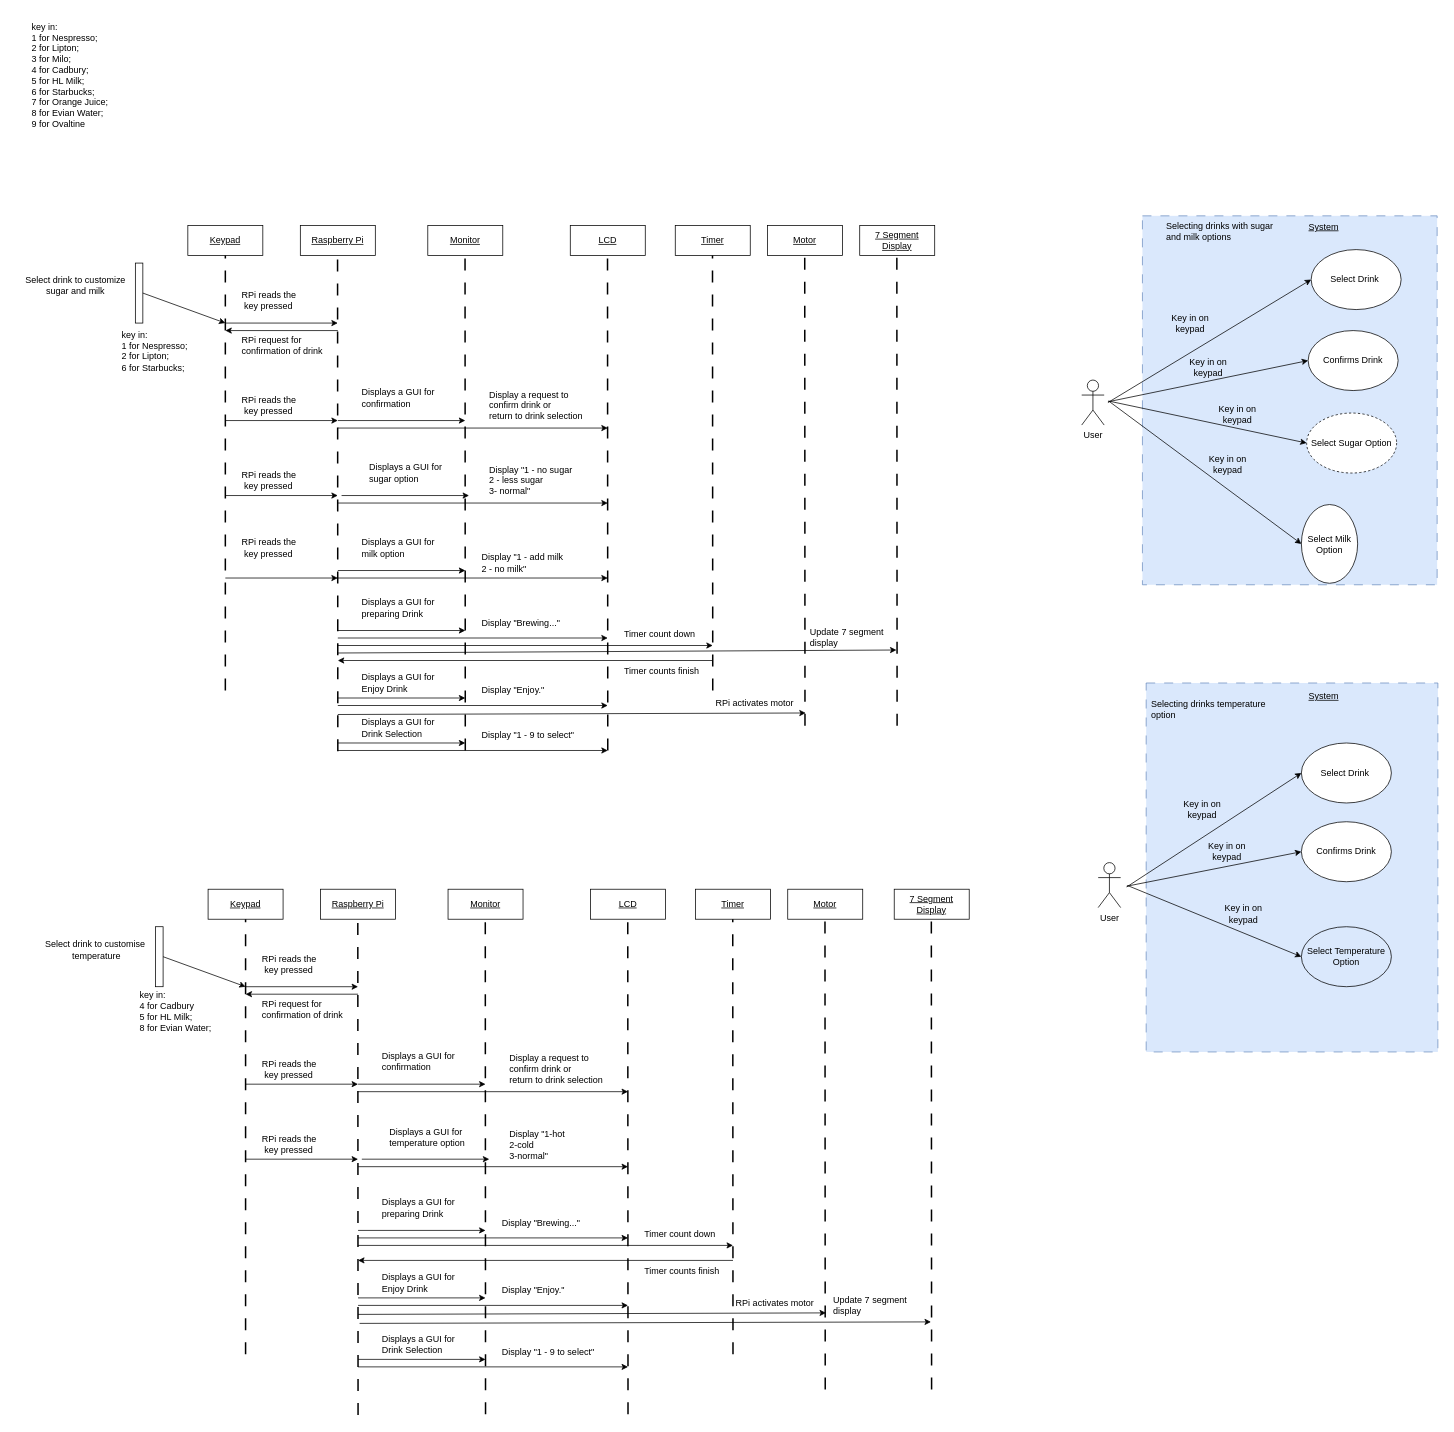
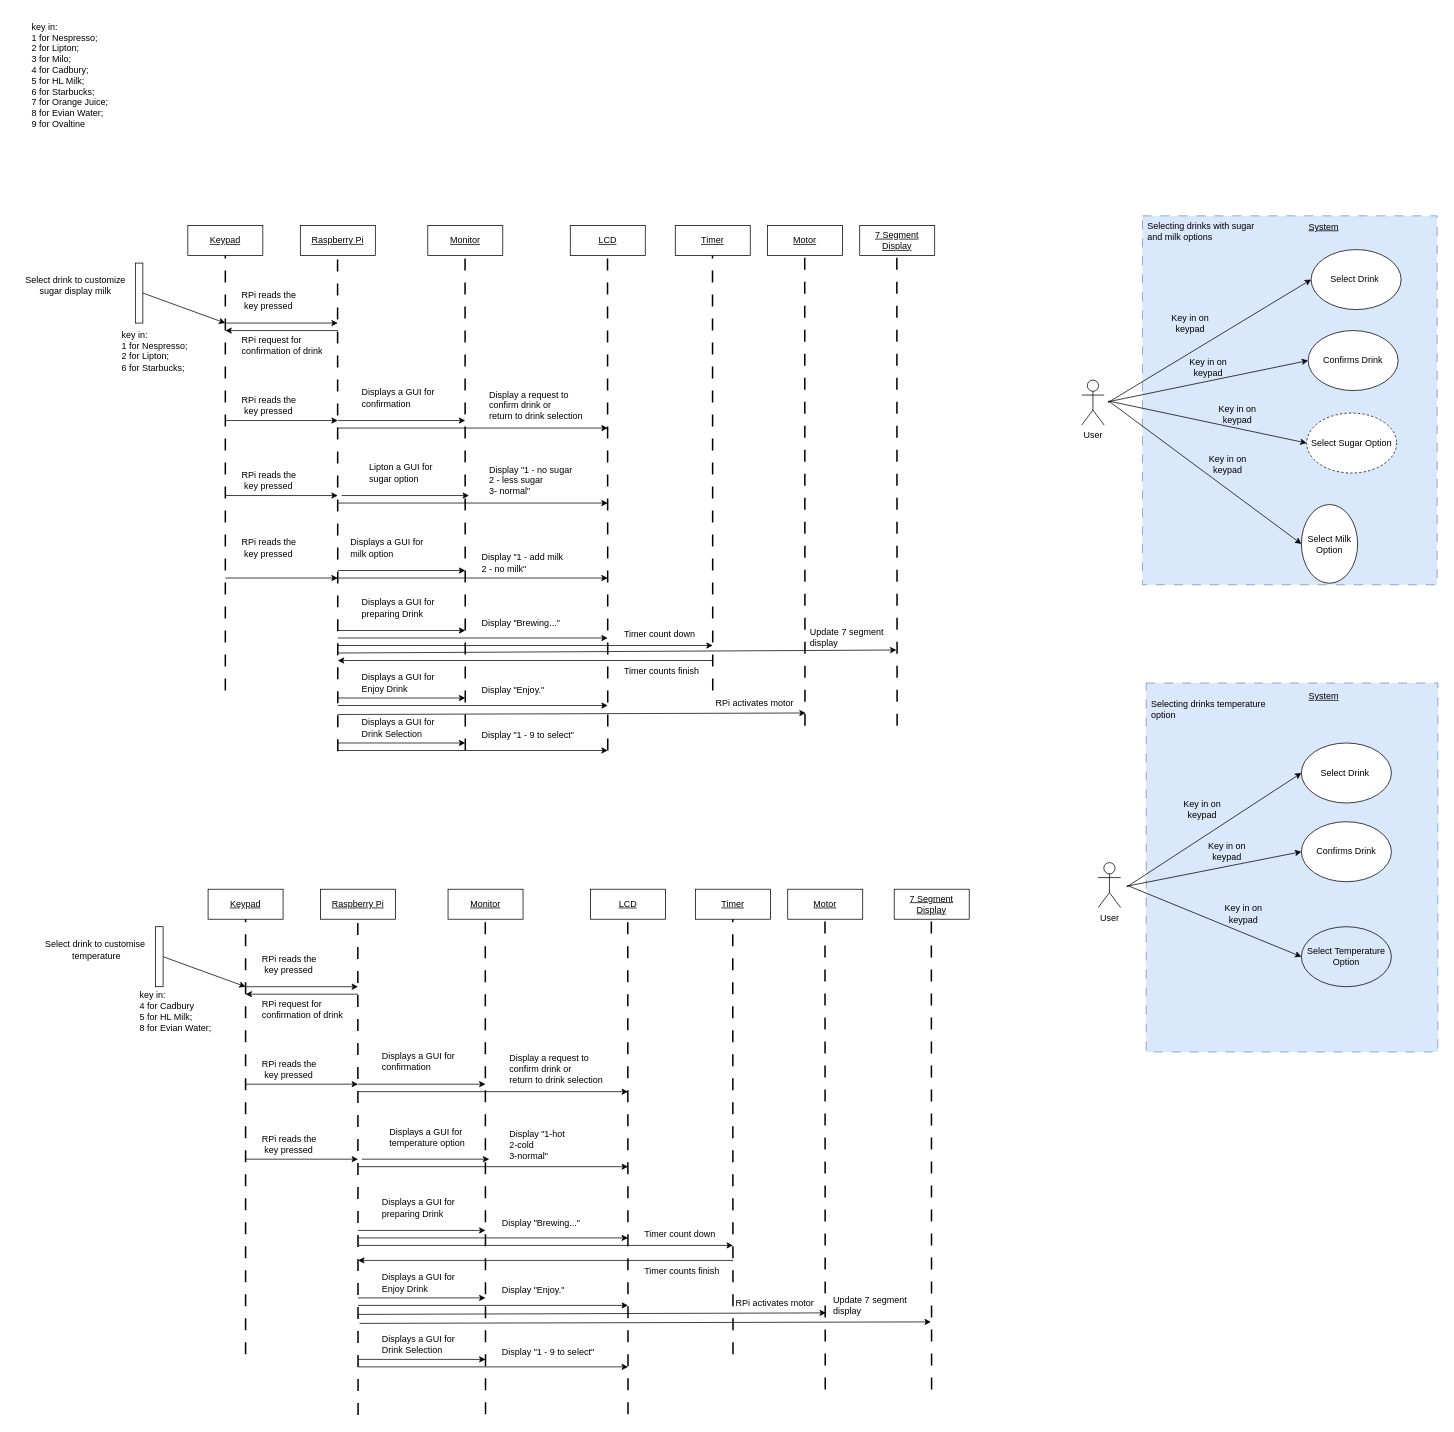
node "Selecting drinks with sugar and milk options": moved (1224, 231) -> (1205, 231)
node "Select drink to customize sugar and milk": label "Select drink to customize sugar and milk" -> "Select drink to customize sugar display milk"
node "Displays a GUI for sugar option": label "Displays a GUI for sugar option" -> "Lipton a GUI for sugar option"
node "Displays a GUI for milk option": moved (405, 548) -> (394, 548)
